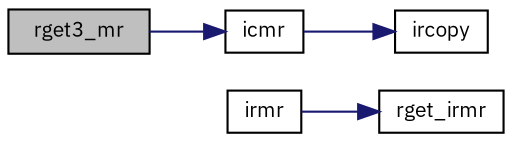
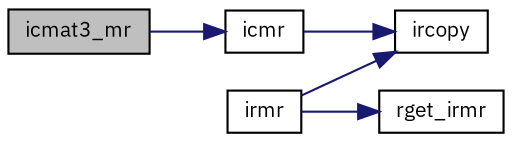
node "rget3_mr": label "rget3_mr" -> "icmat3_mr"
edge "irmr" -> "ircopy": added
